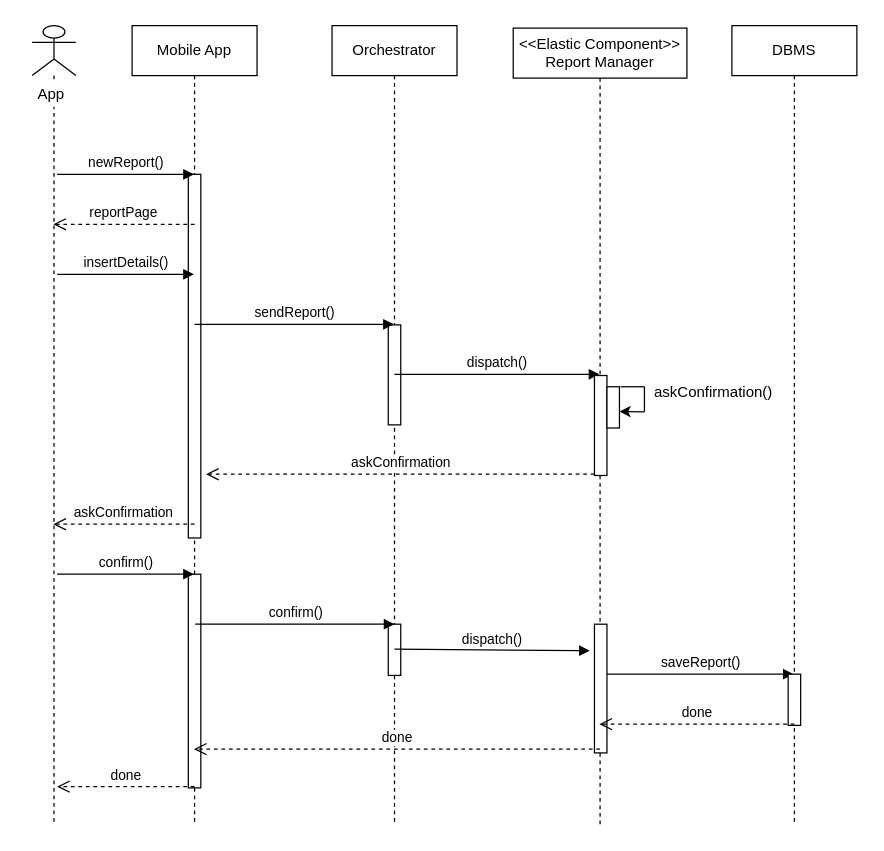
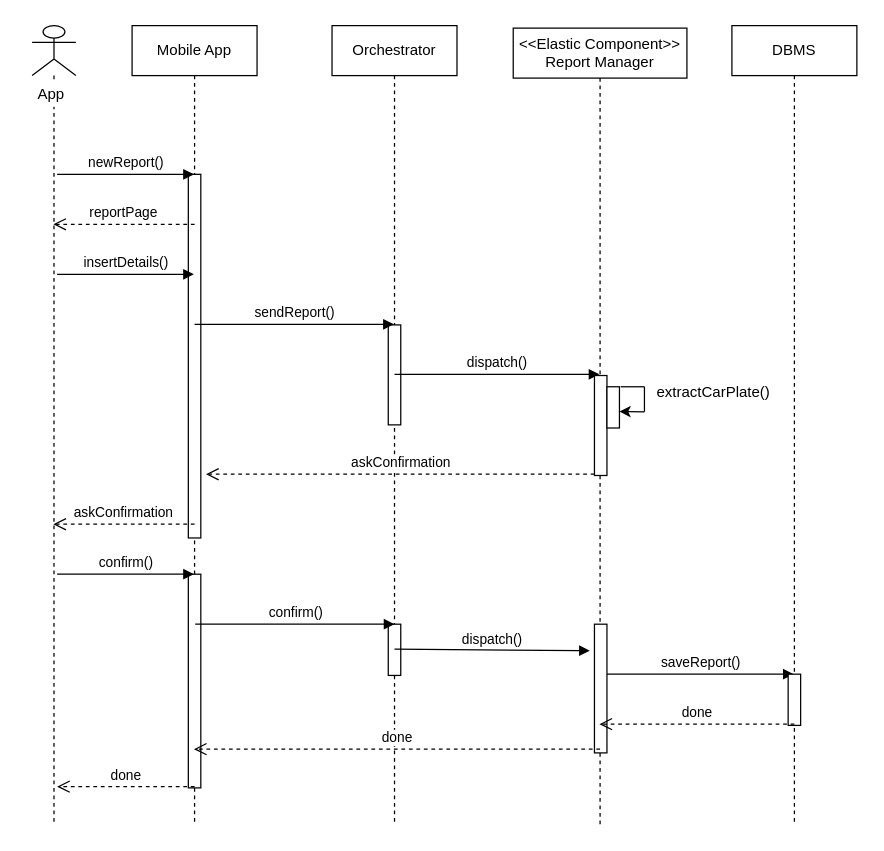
node "askConfirmation()": label "askConfirmation()" -> "extractCarPlate()"
